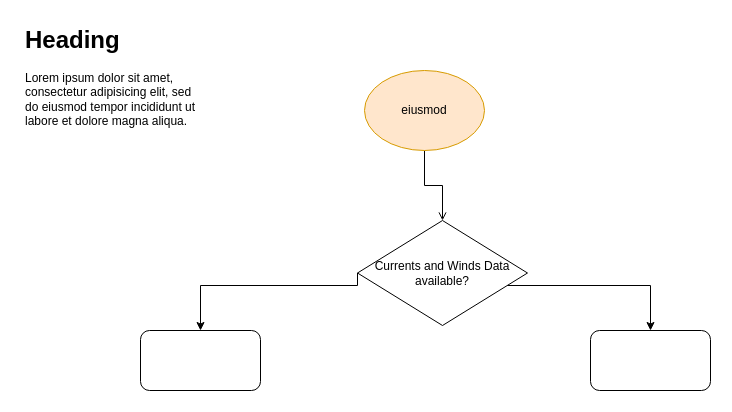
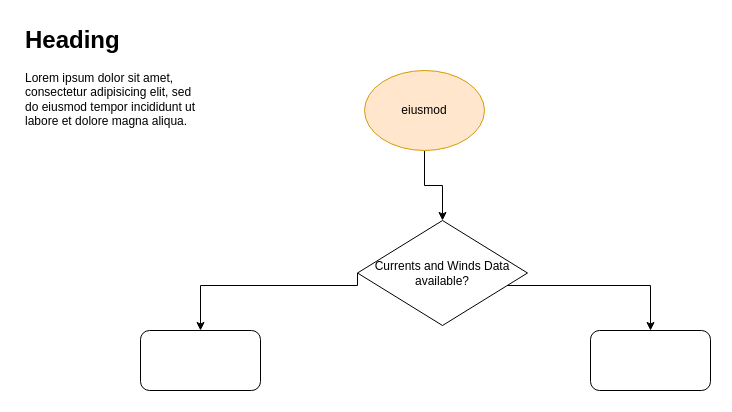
edge "eiusmod" -> "Currents and Winds Data available?": arrowhead open -> classic
